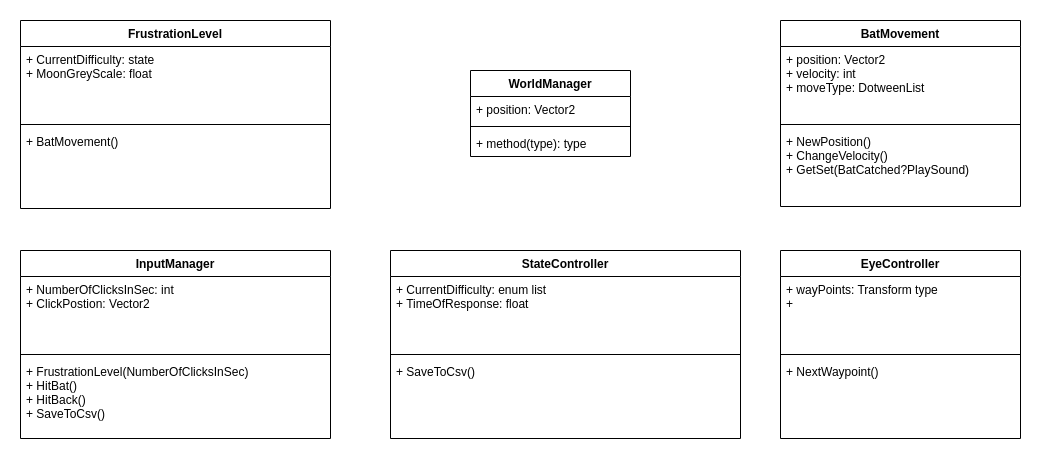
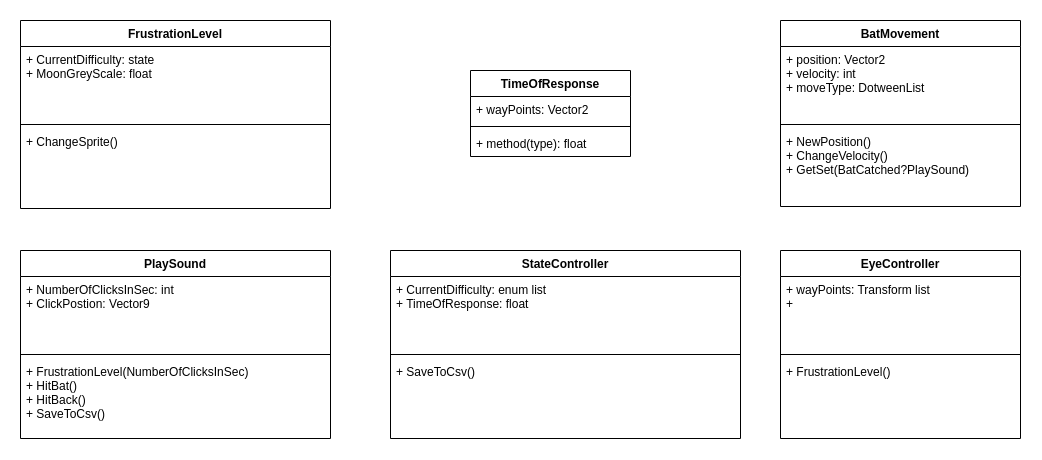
node "WorldManager": label "WorldManager" -> "TimeOfResponse"
node "+ position: Vector2": label "+ position: Vector2" -> "+ wayPoints: Vector2"
node "+ BatMovement()": label "+ BatMovement()" -> "+ ChangeSprite()"
node "+ method(type): type": label "+ method(type): type" -> "+ method(type): float"
node "InputManager": label "InputManager" -> "PlaySound"
node "+ NumberOfClicksInSec: int + ClickPostion: Vector2": label "+ NumberOfClicksInSec: int + ClickPostion: Vector2" -> "+ NumberOfClicksInSec: int + ClickPostion: Vector9"
node "+ wayPoints: Transform type +": label "+ wayPoints: Transform type +" -> "+ wayPoints: Transform list +"
node "+ NextWaypoint()": label "+ NextWaypoint()" -> "+ FrustrationLevel()"
